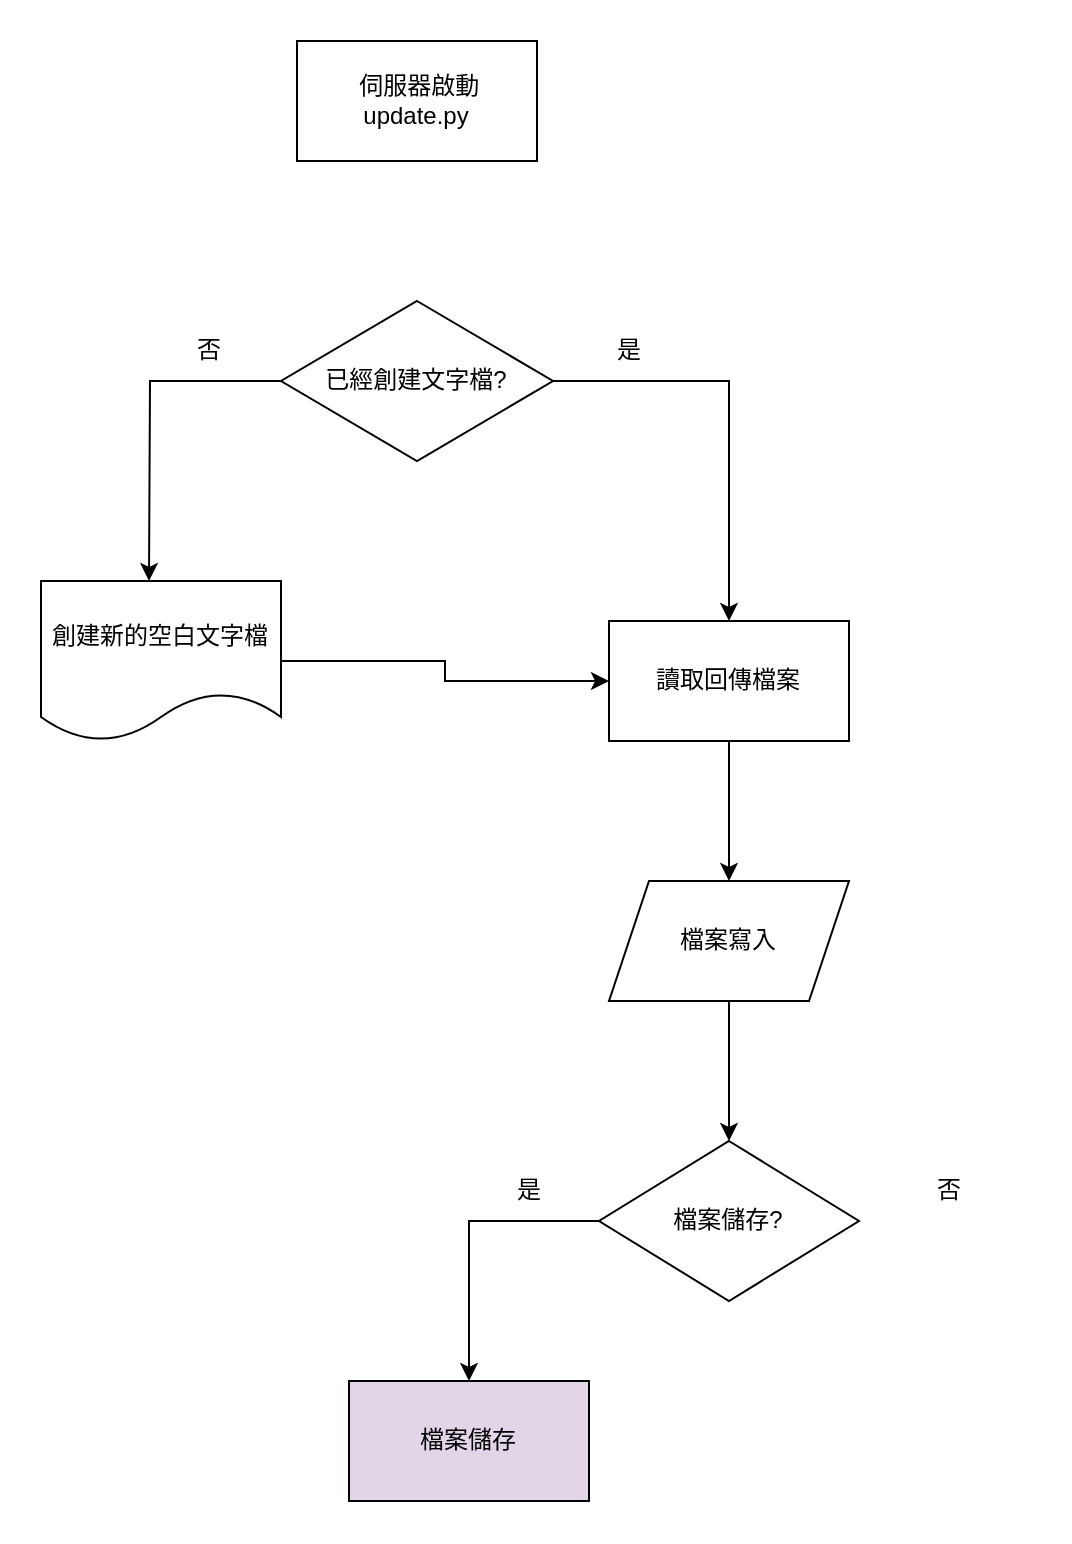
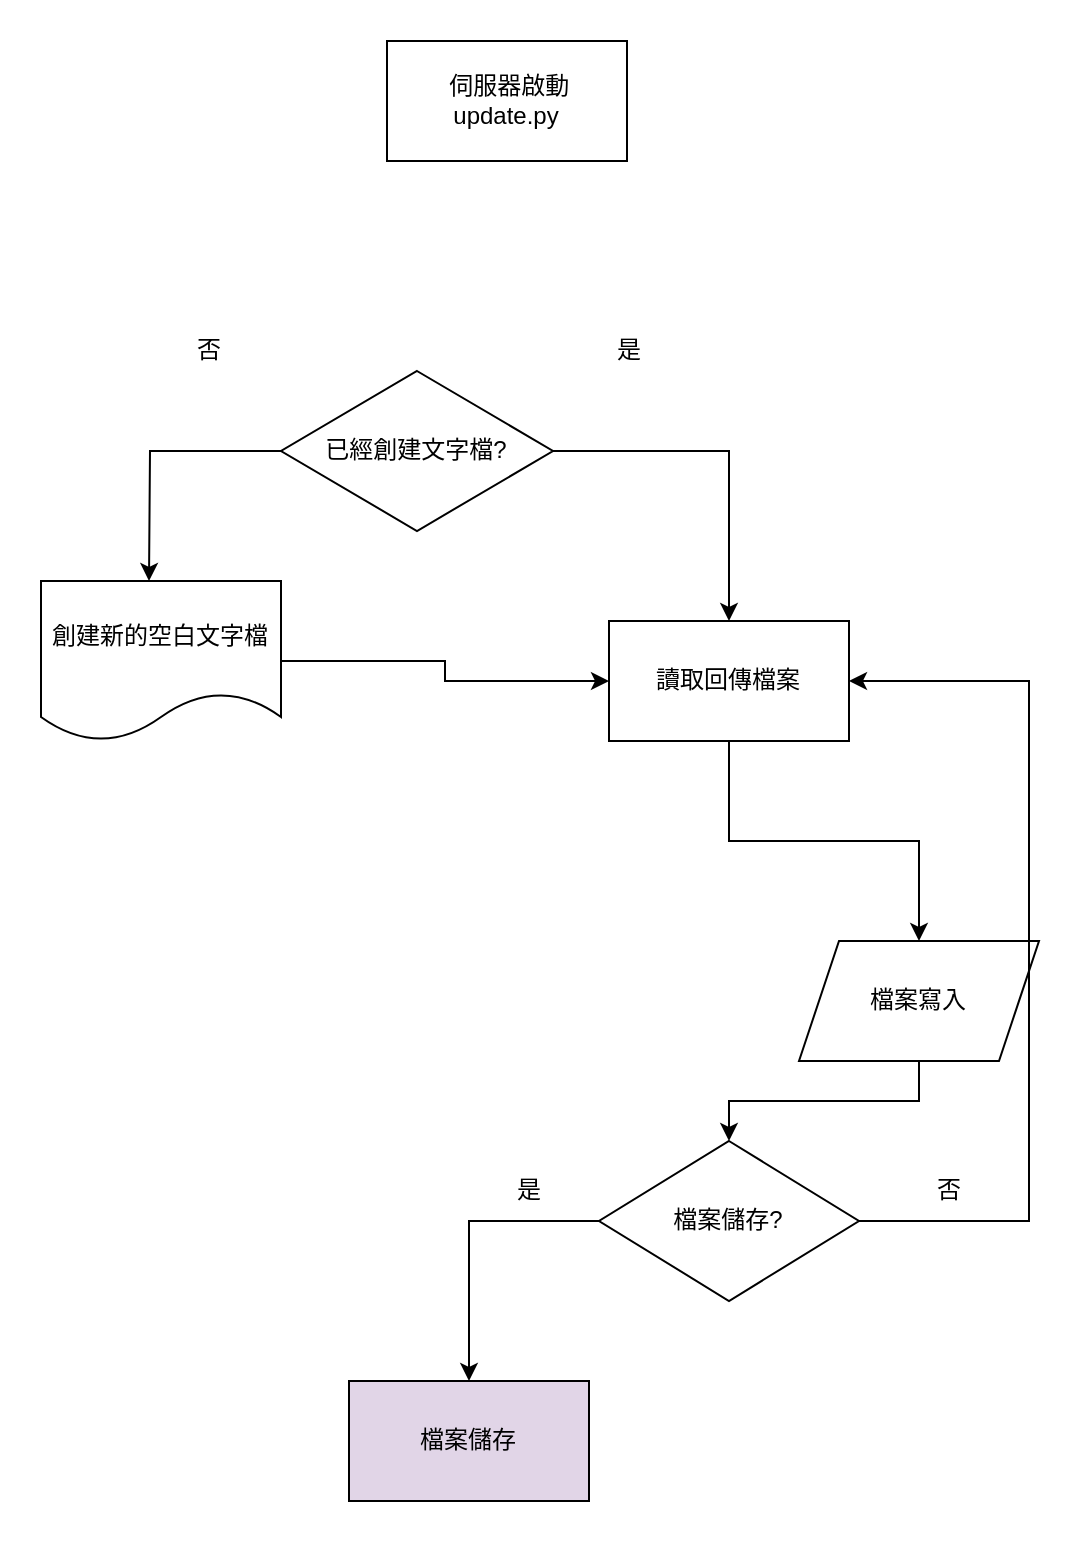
node "伺服器啟動 update.py": moved (417, 101) -> (507, 101)
node "已經創建文字檔?": moved (417, 381) -> (417, 451)
node "檔案寫入": moved (729, 941) -> (919, 1001)
edge "檔案儲存?" -> "讀取回傳檔案": added
